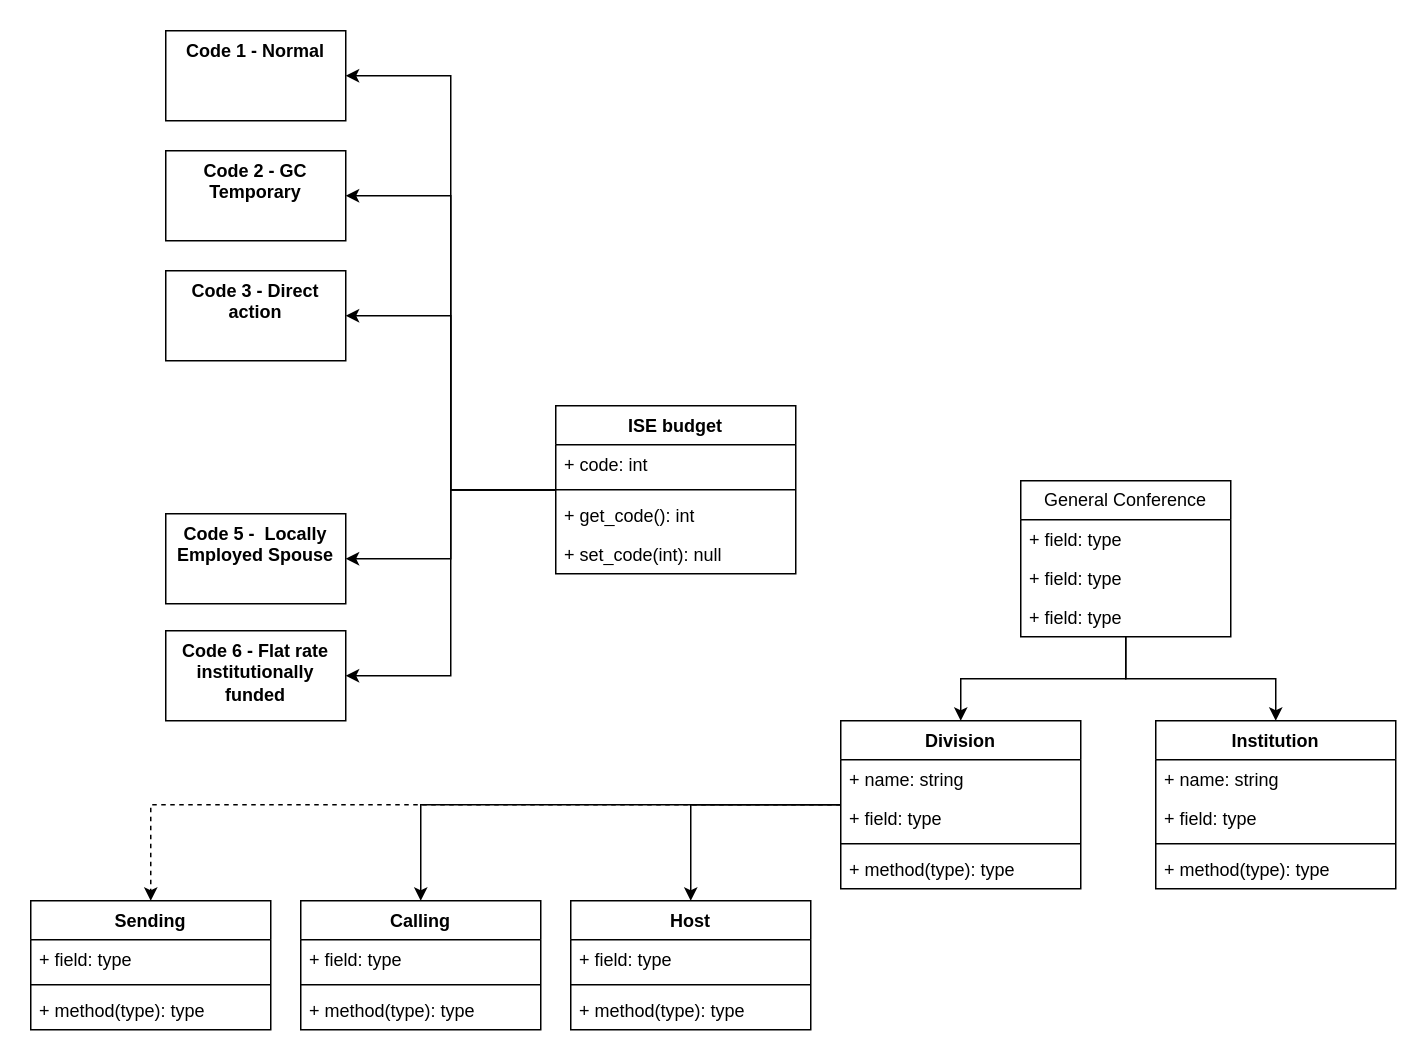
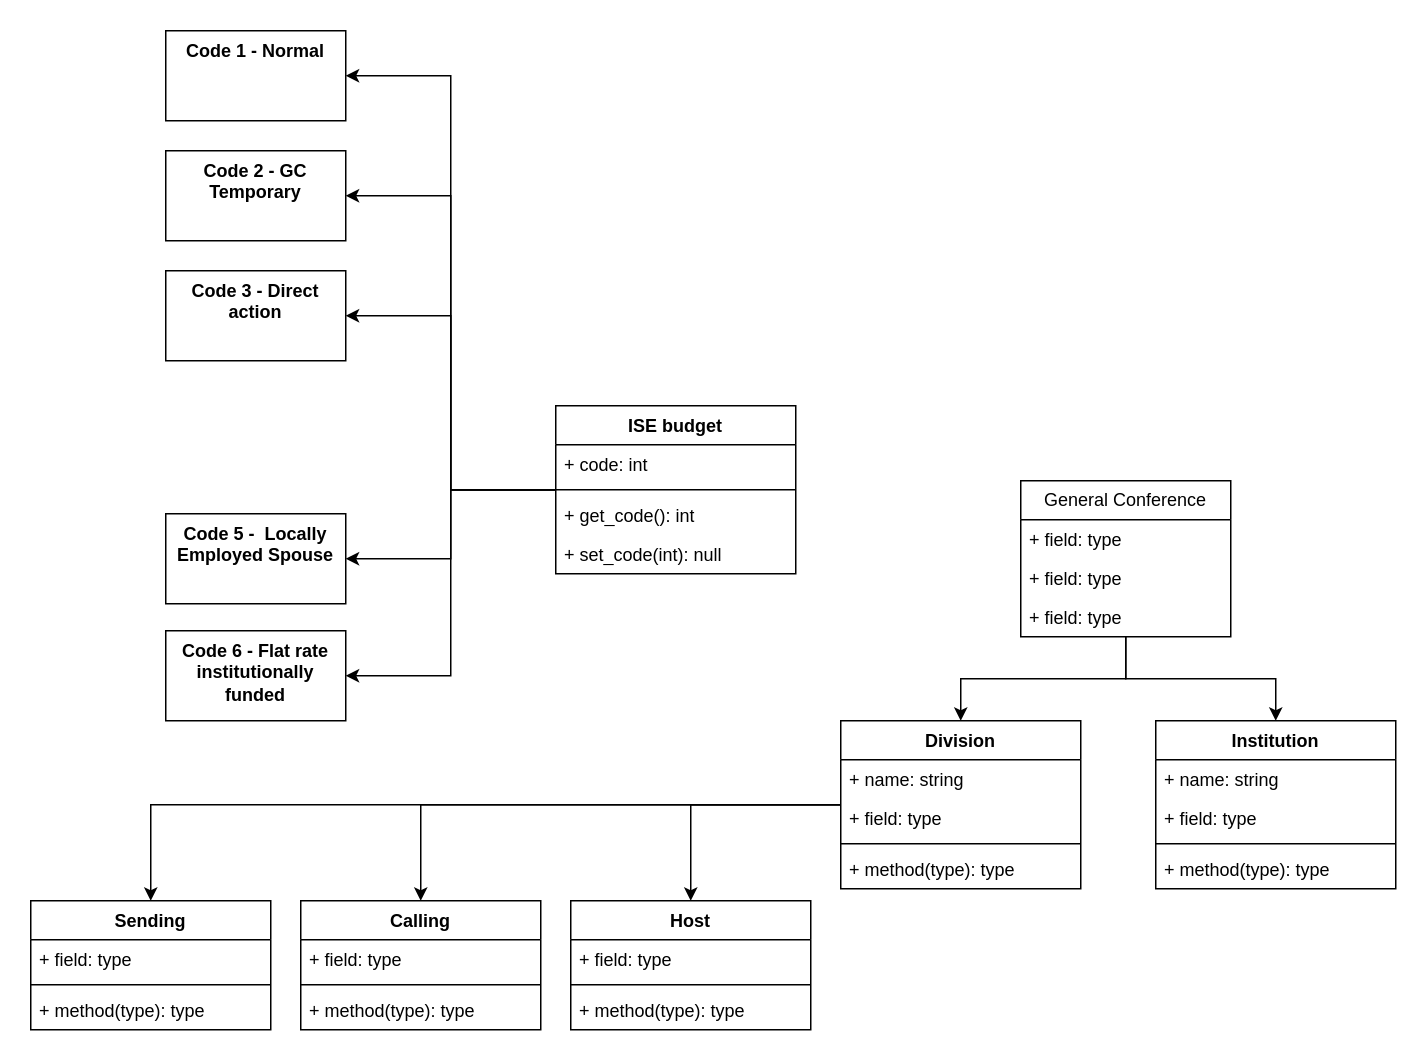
edge "Division" -> "Sending": style dashed -> solid
